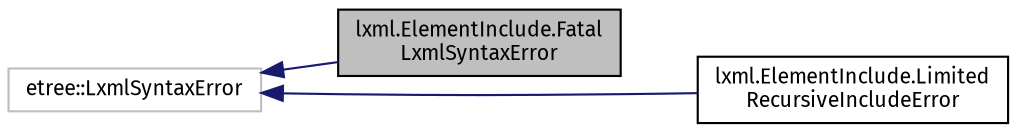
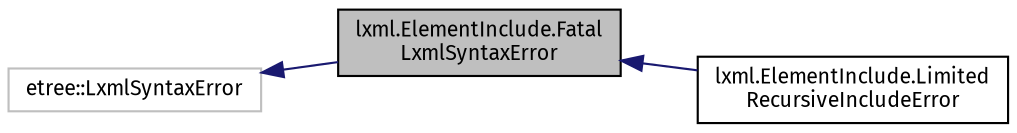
edge "lxml.ElementInclude.Limited RecursiveIncludeError" -> "etree::LxmlSyntaxError": now "lxml.ElementInclude.Limited RecursiveIncludeError" -> "lxml.ElementInclude.Fatal LxmlSyntaxError"
